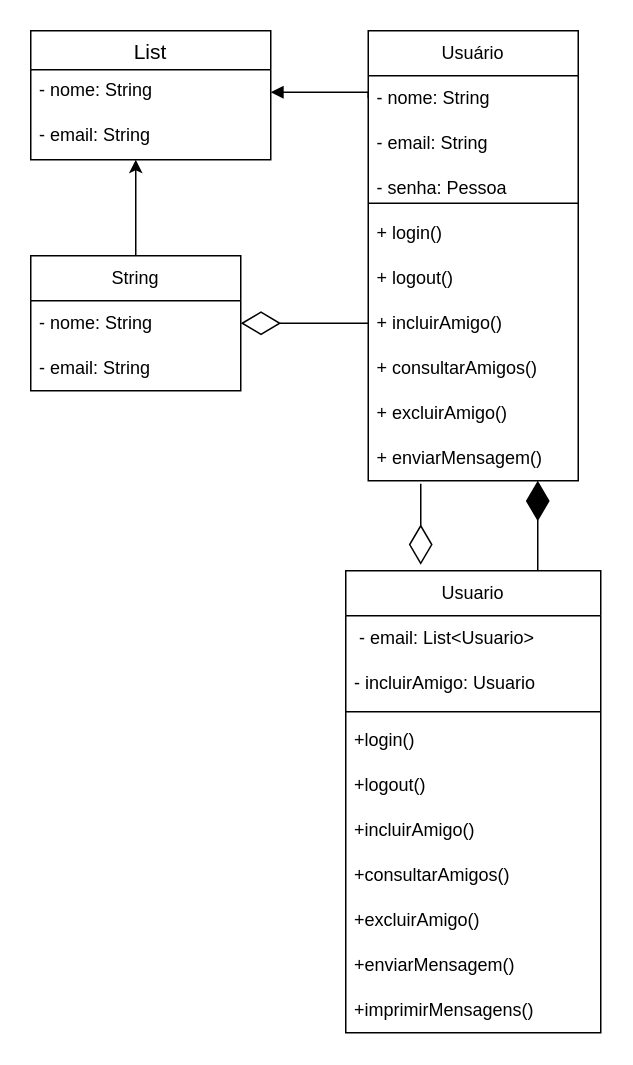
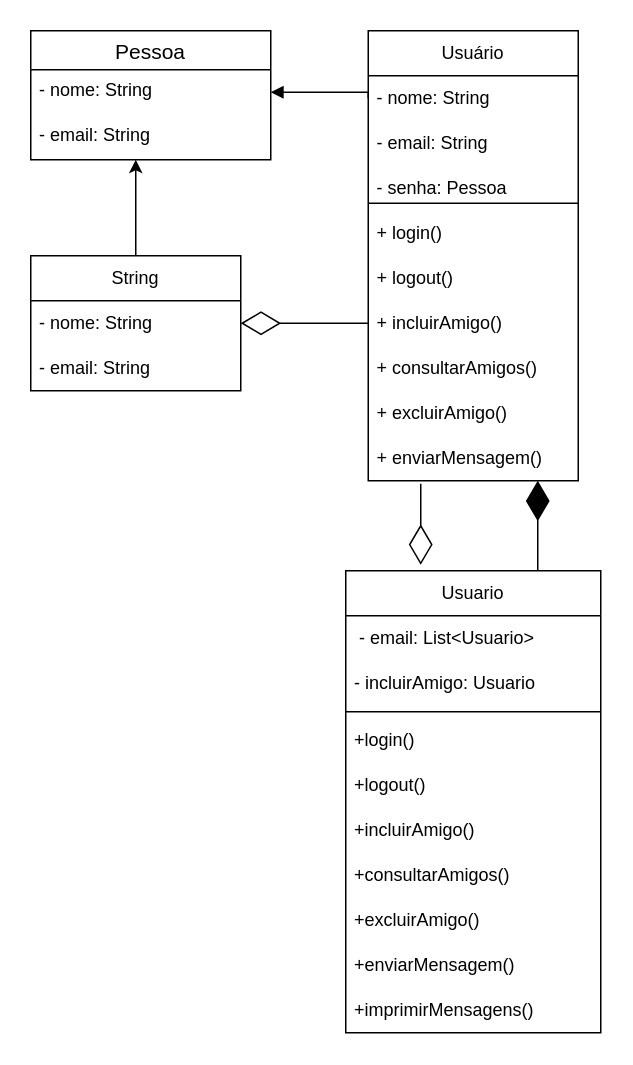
node "List": label "List" -> "Pessoa"
